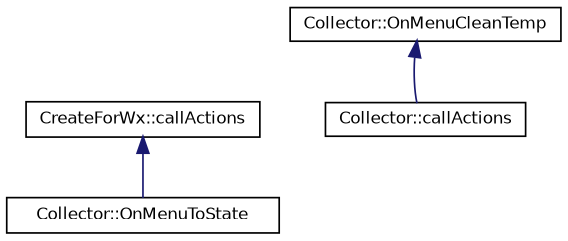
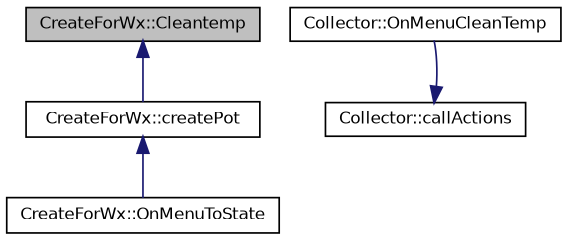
node "CreateForWx::Cleantemp": added
edge "Collector::callActions" -> "Collector::OnMenuCleanTemp": reversed
node "CreateForWx::callActions": label "CreateForWx::callActions" -> "CreateForWx::createPot"
node "Collector::OnMenuToState": label "Collector::OnMenuToState" -> "CreateForWx::OnMenuToState"
